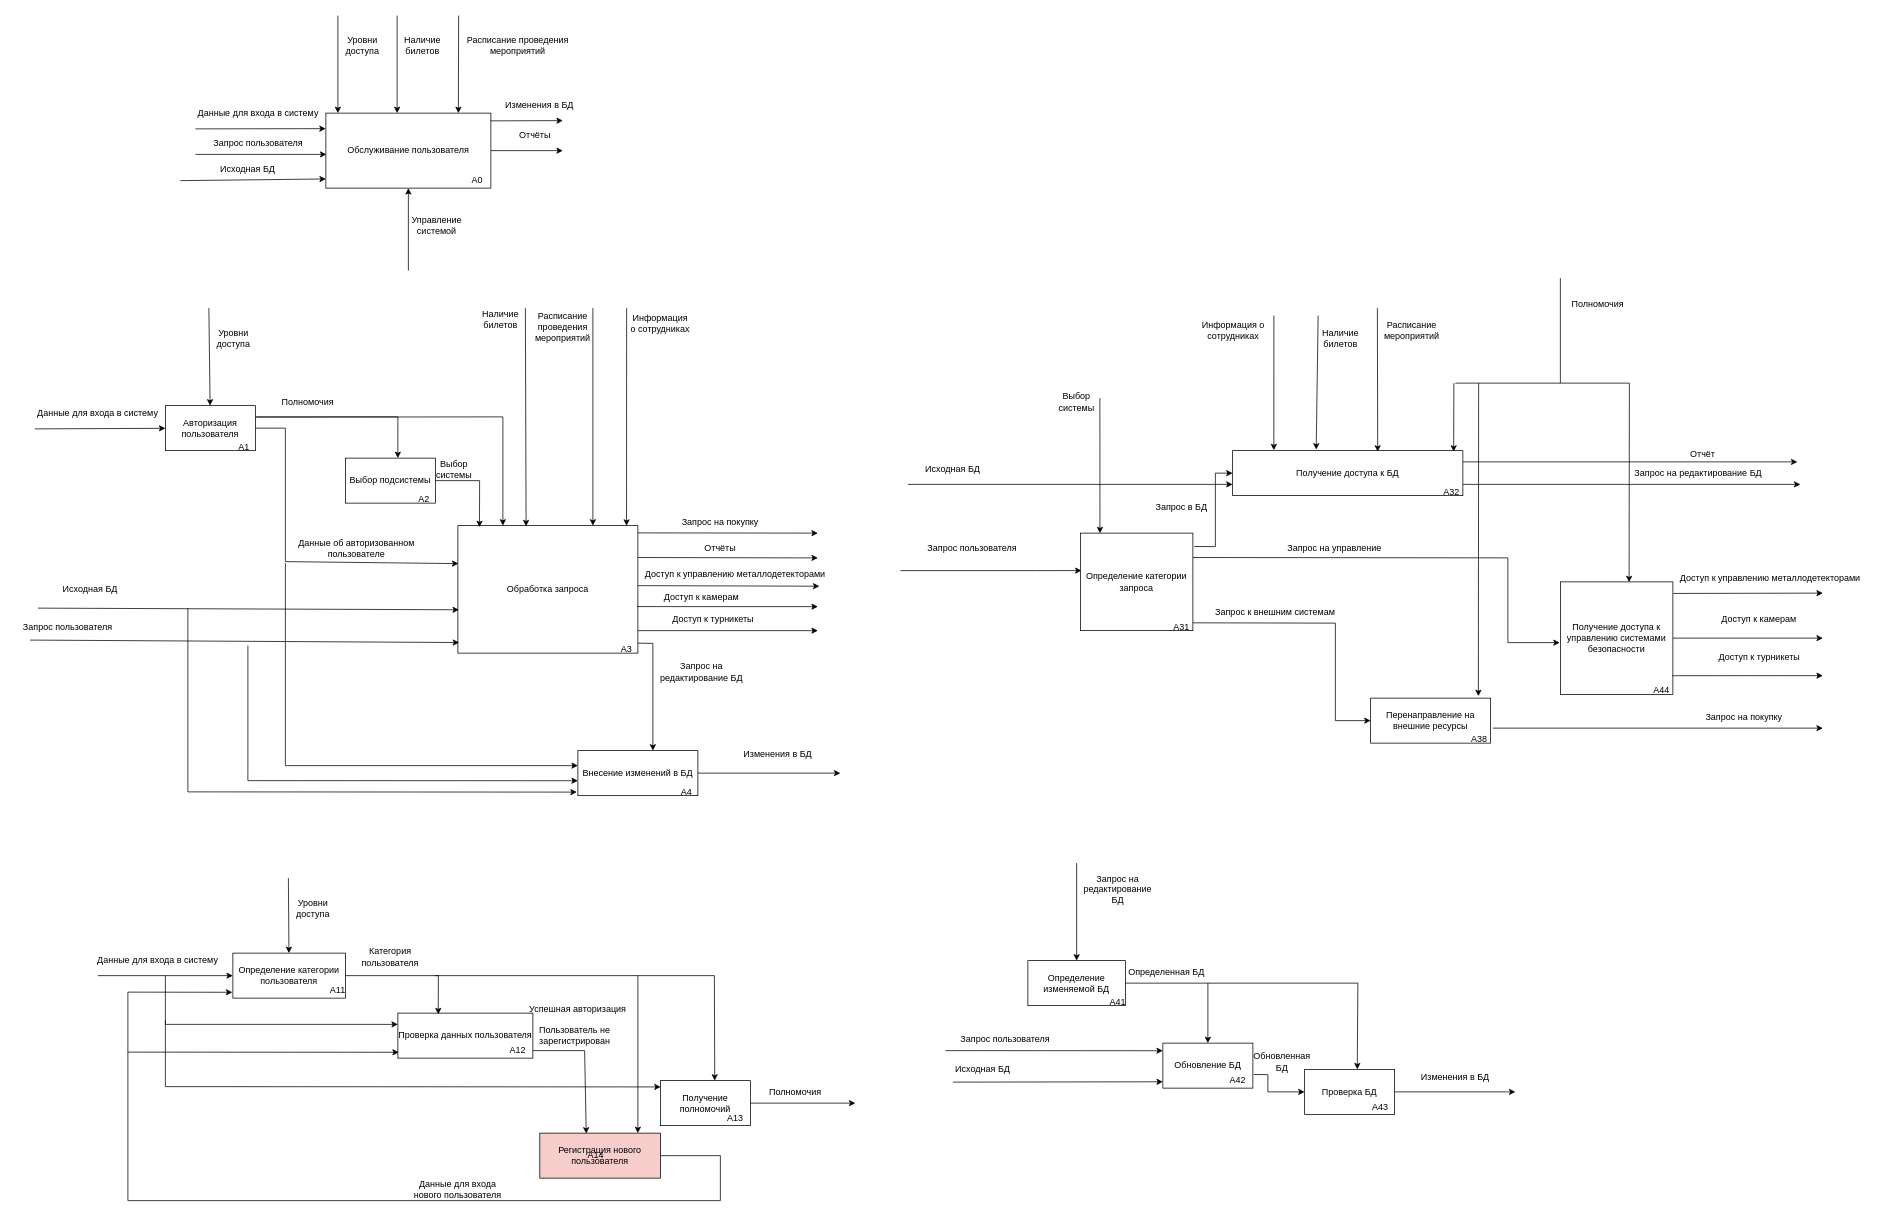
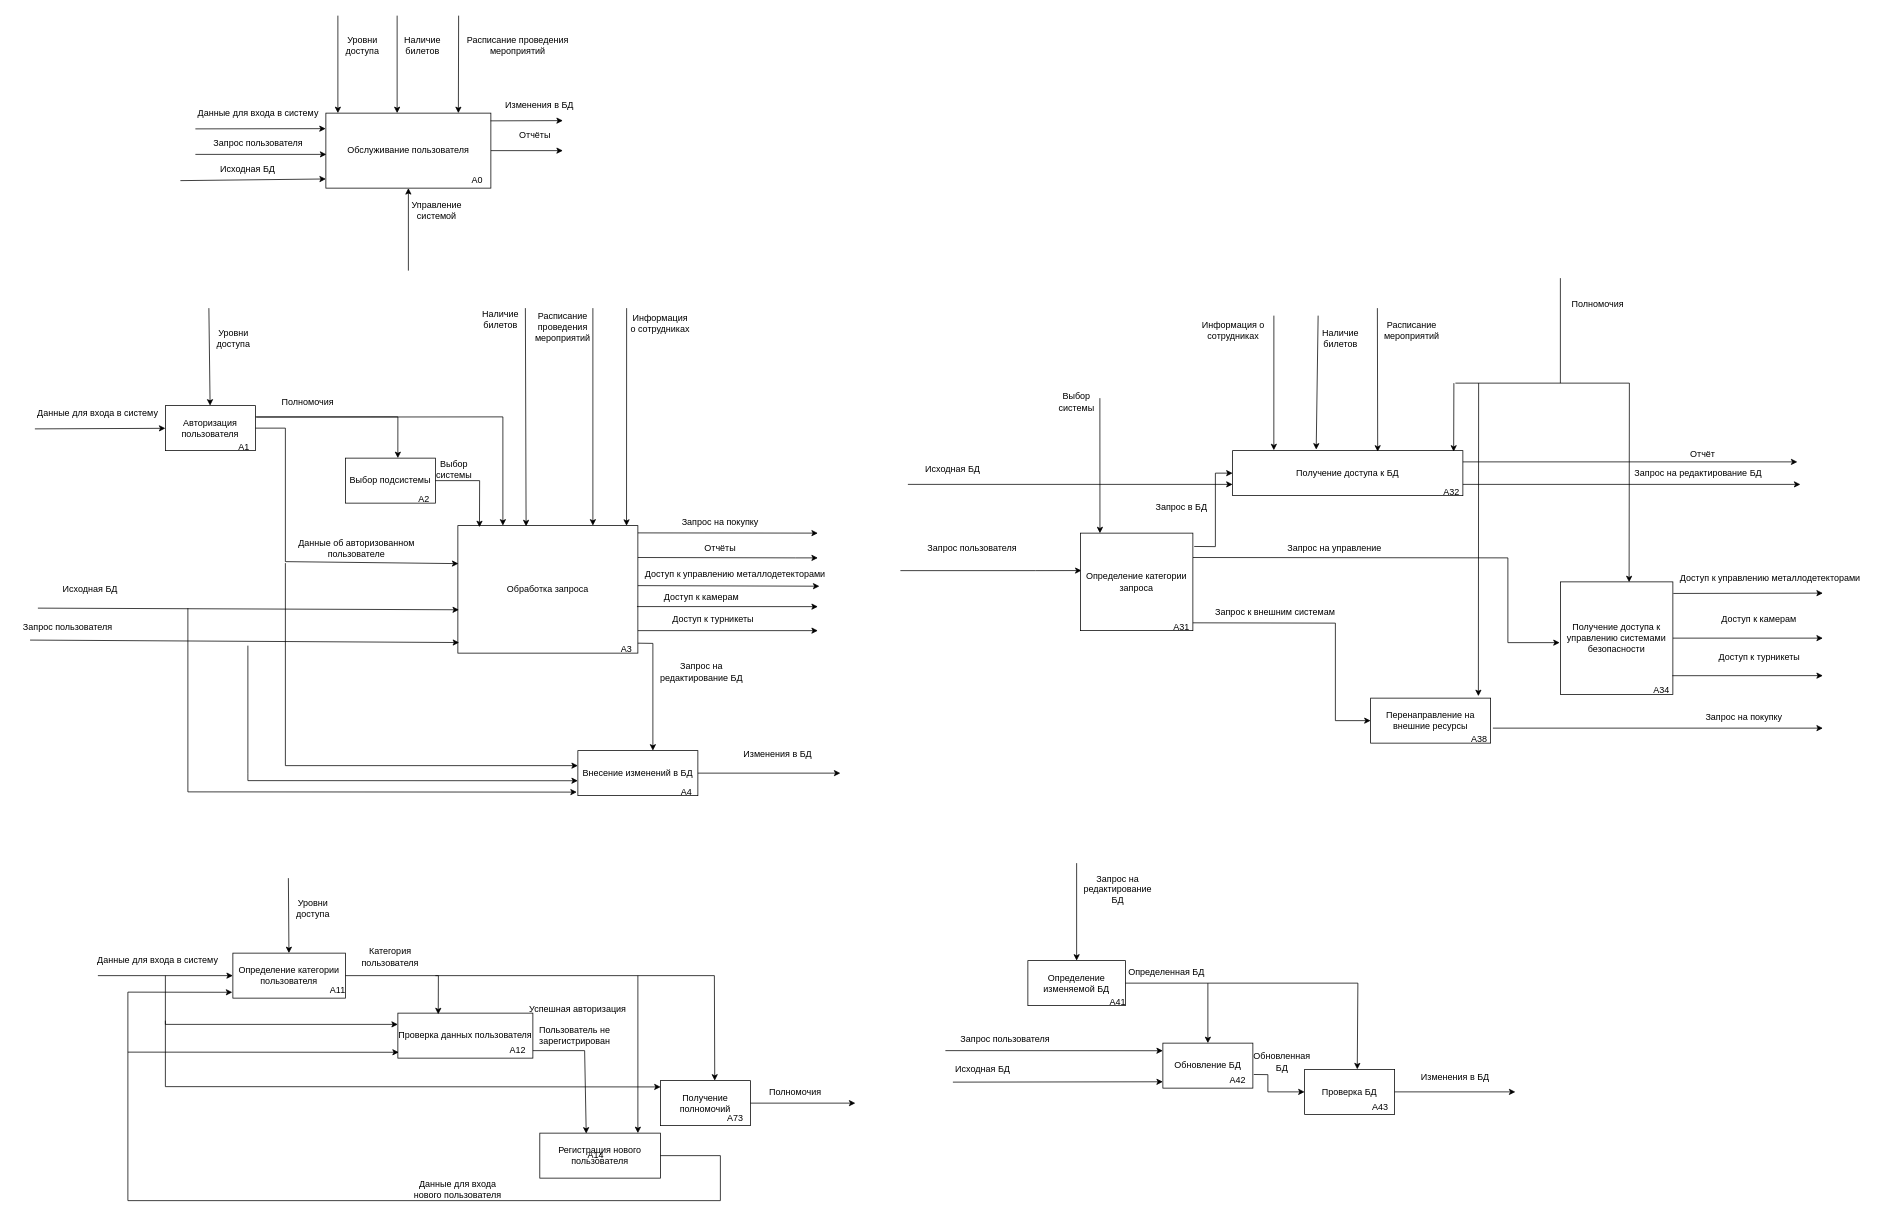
node "Управление системой": moved (437, 225) -> (437, 210)
node "A44": label "A44" -> "A34"
node "A13": label "A13" -> "A73"
node "Регистрация нового пользователя": fillcolor #f8cecc -> #ffffff
